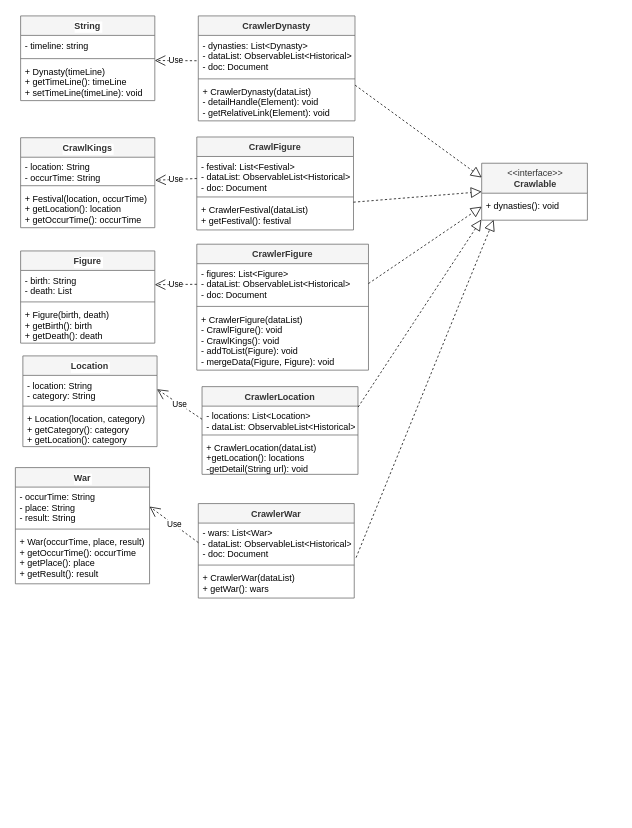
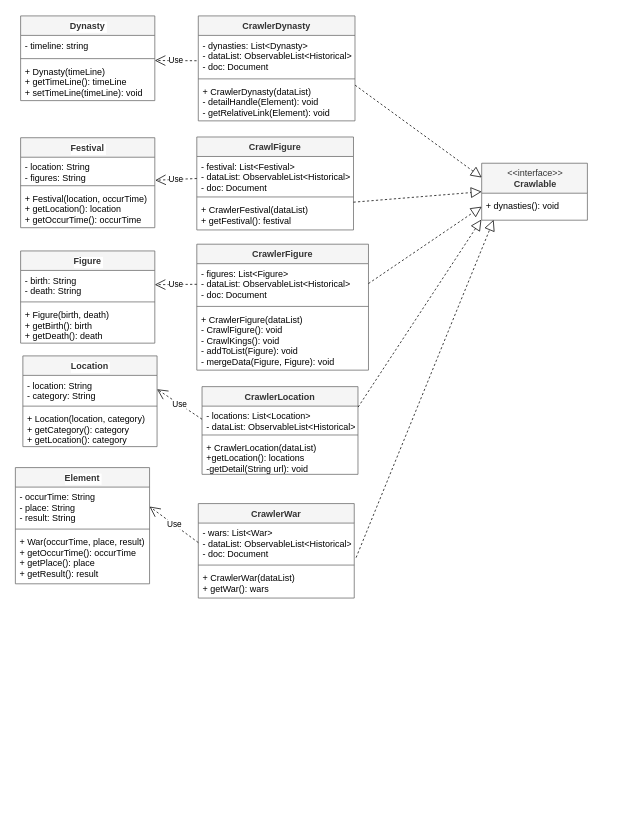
node "String": label "String" -> "Dynasty"
node "CrawlKings": label "CrawlKings" -> "Festival"
node "- location: String - occurTime: String": label "- location: String - occurTime: String" -> "- location: String - figures: String"
node "- birth: String - death: List": label "- birth: String - death: List" -> "- birth: String - death: String"
node "War": label "War" -> "Element"
